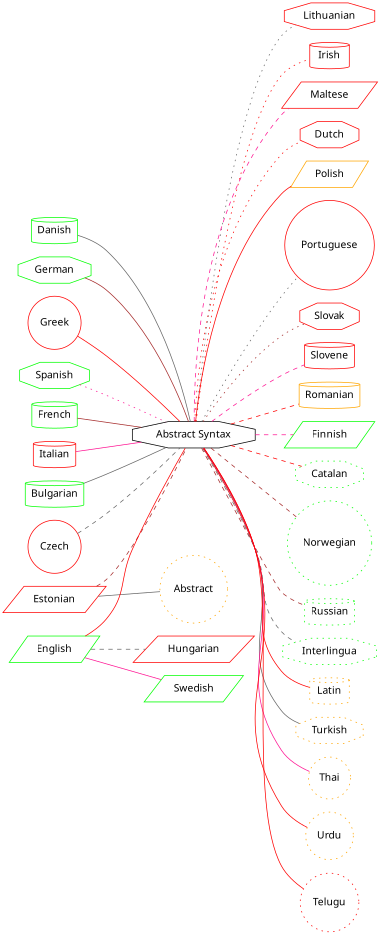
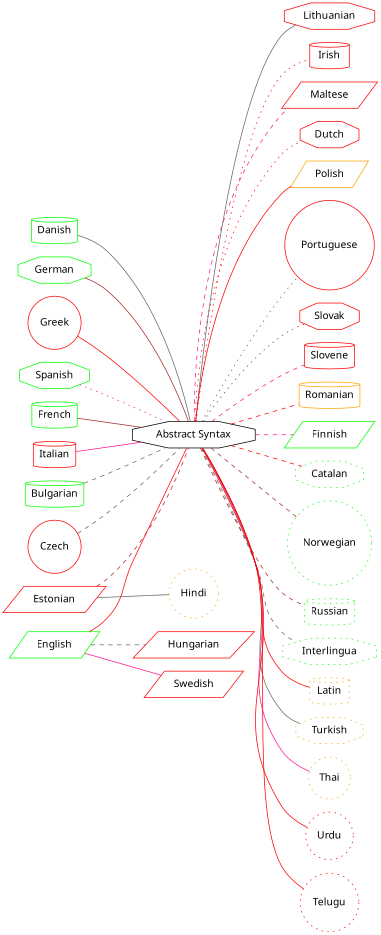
edge "Lithuanian" -- "Abstract Syntax": style dotted -> solid
edge "Abstract Syntax" -- "Bulgarian": style solid -> dashed
node "Abstract": label "Abstract" -> "Hindi"
node "Swedish": color green -> red
node "Urdu": color orange -> red
